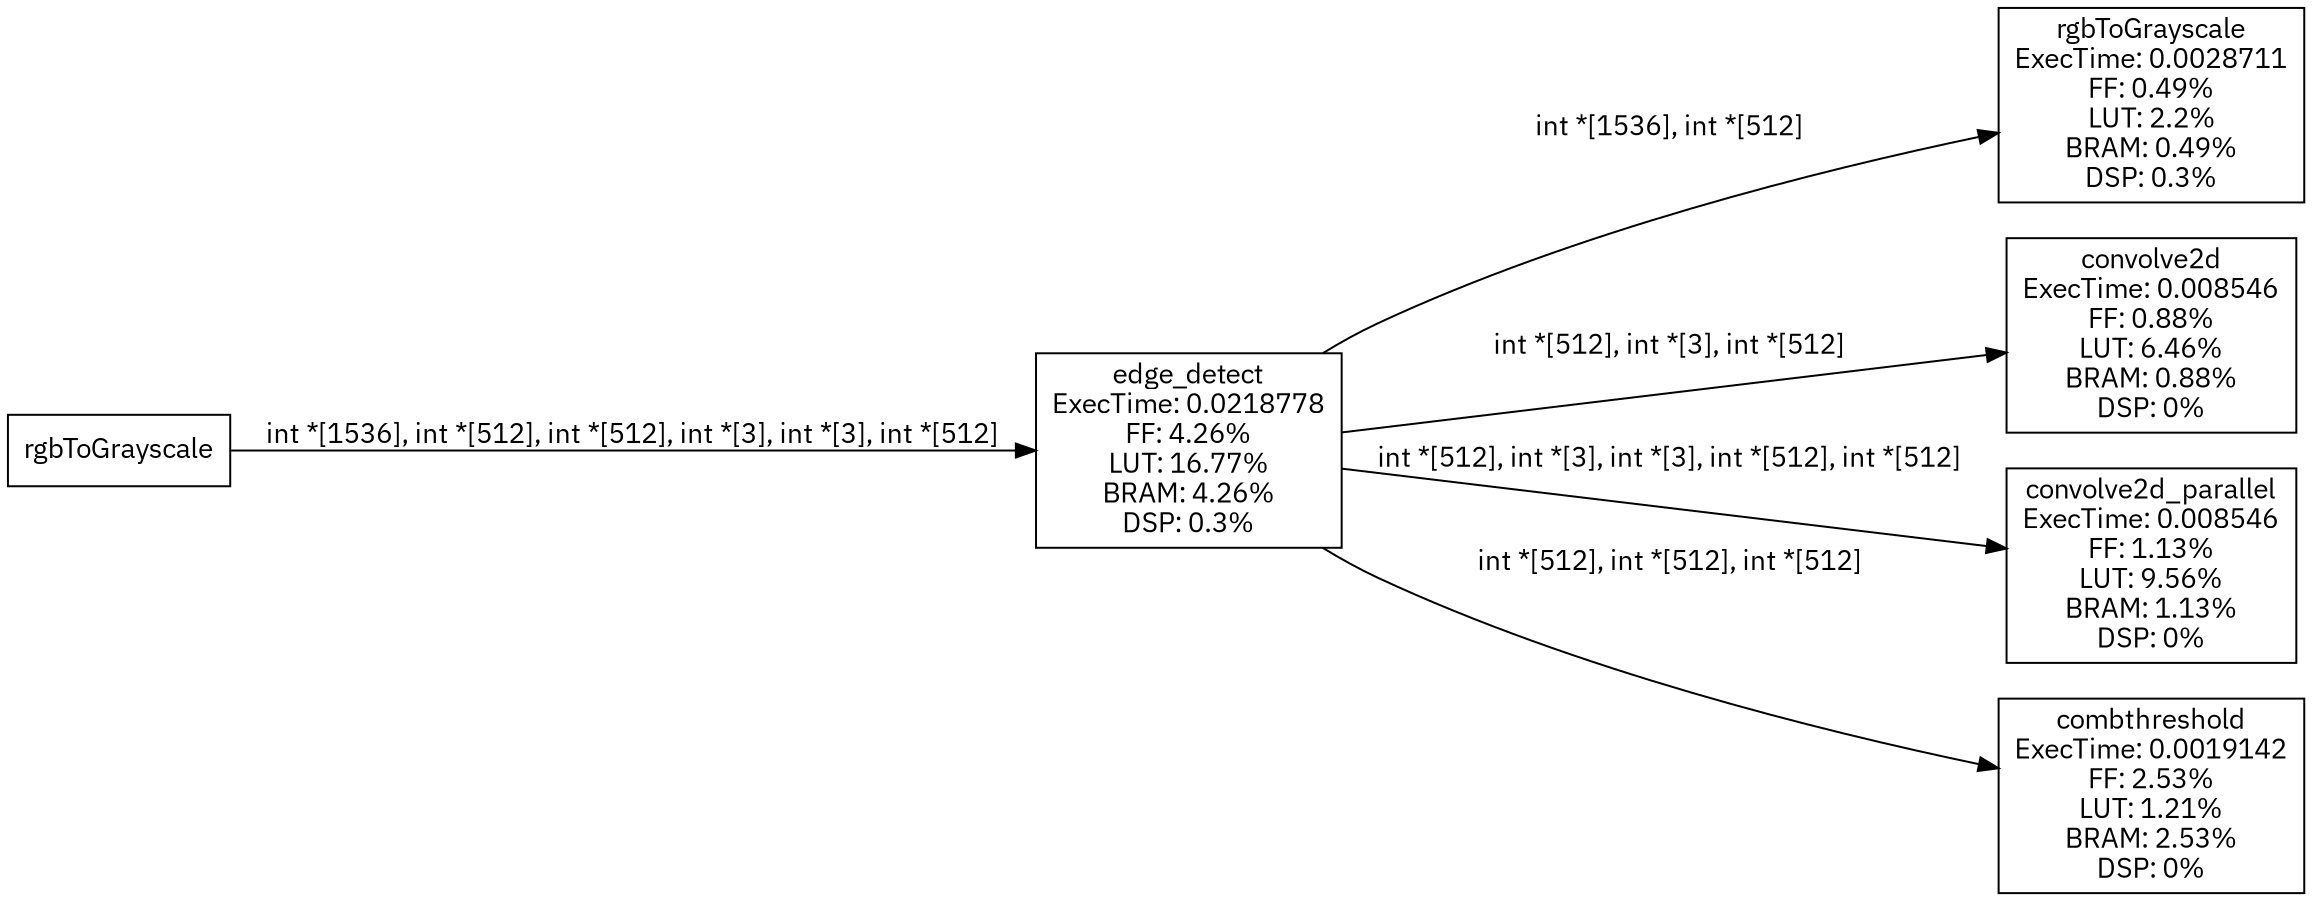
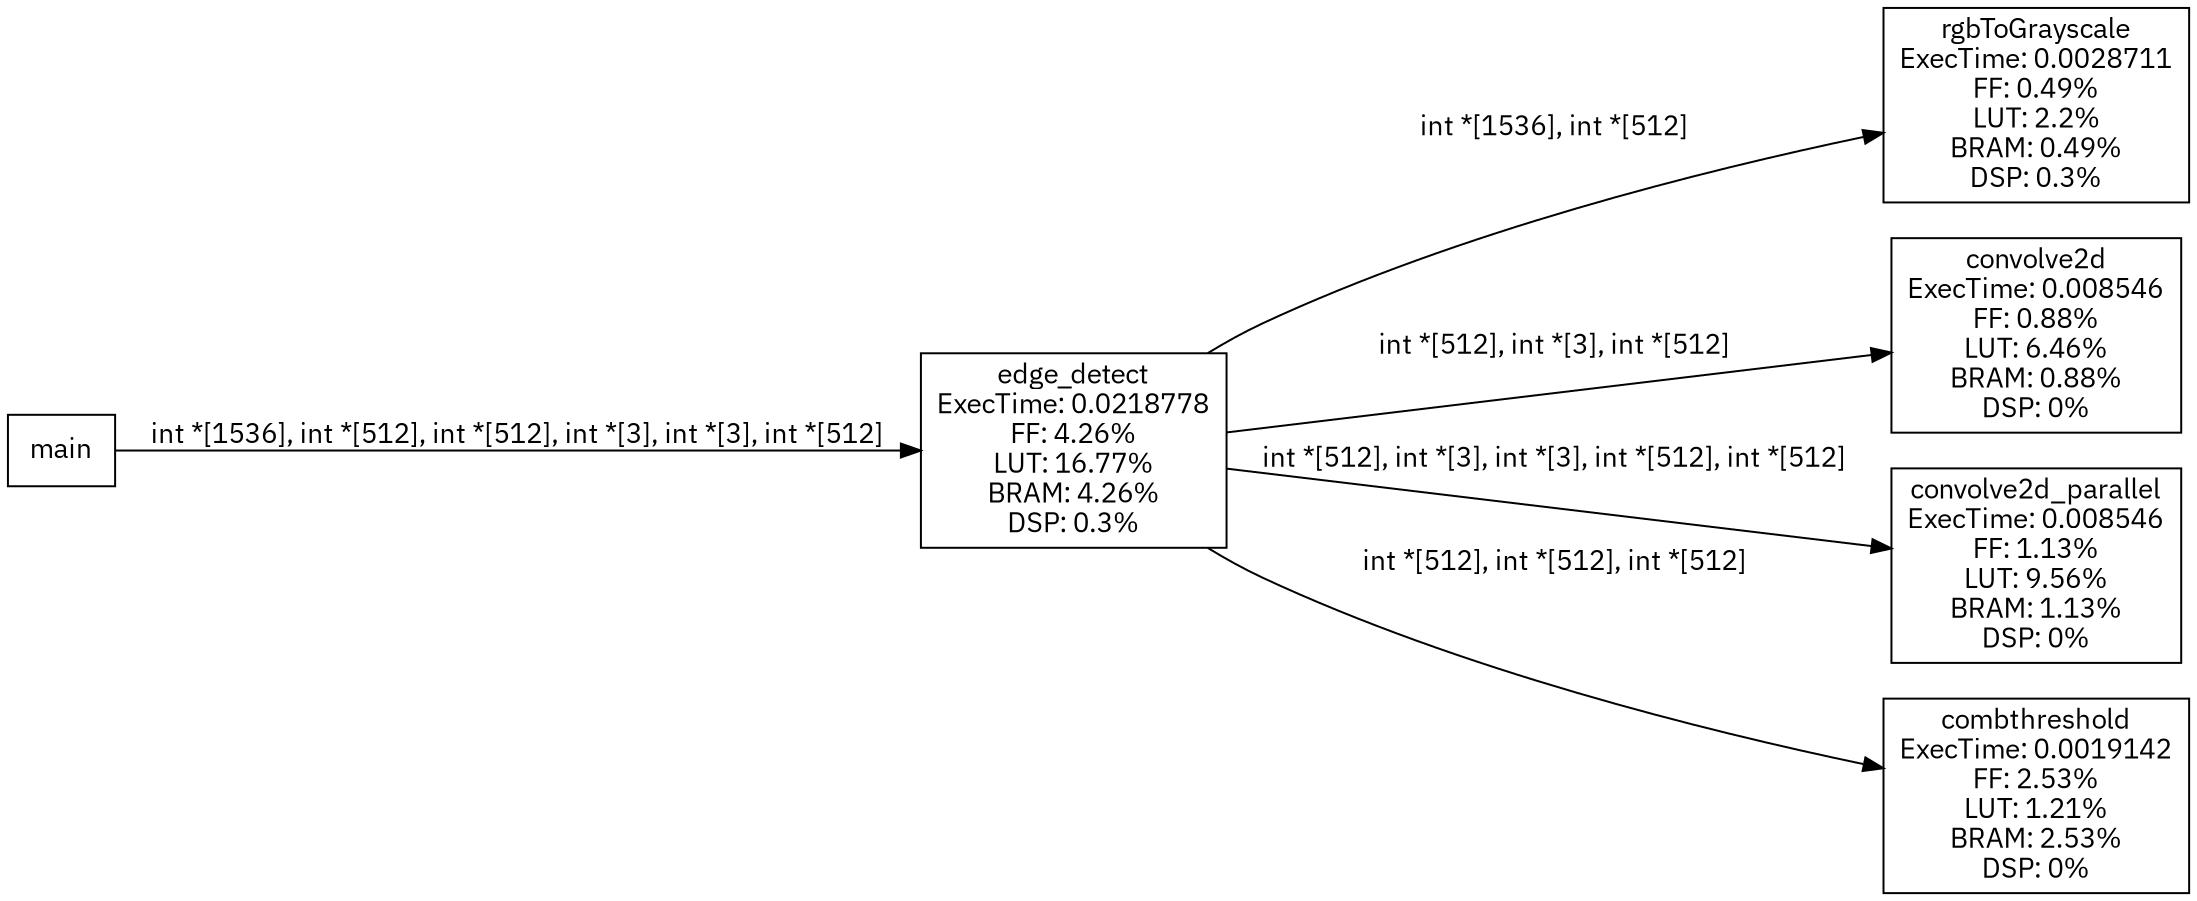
node "rgbToGrayscale": label "rgbToGrayscale" -> "main"
